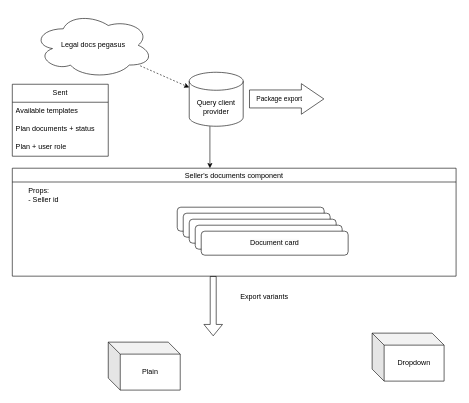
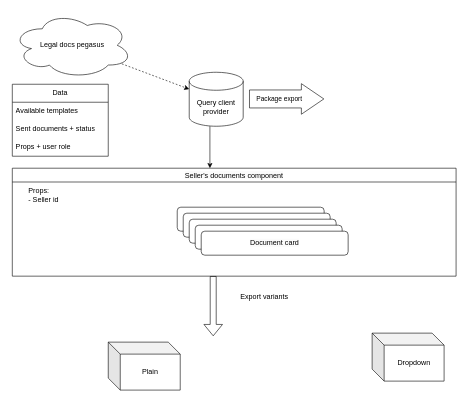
node "Legal docs pegasus": moved (93, 45) -> (72, 45)
node "Sent": label "Sent" -> "Data"
node "Plan documents + status": label "Plan documents + status" -> "Sent documents + status"
node "Plan + user role": label "Plan + user role" -> "Props + user role"
